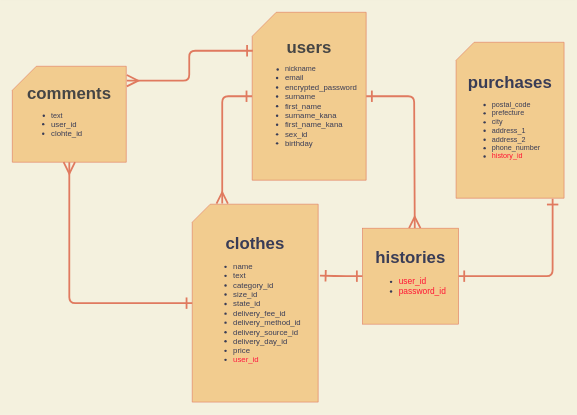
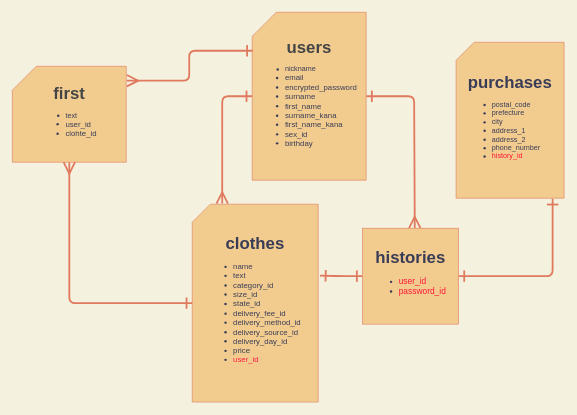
node "comments text user_id clohte_id": label "comments text user_id clohte_id" -> "first text user_id clohte_id"
